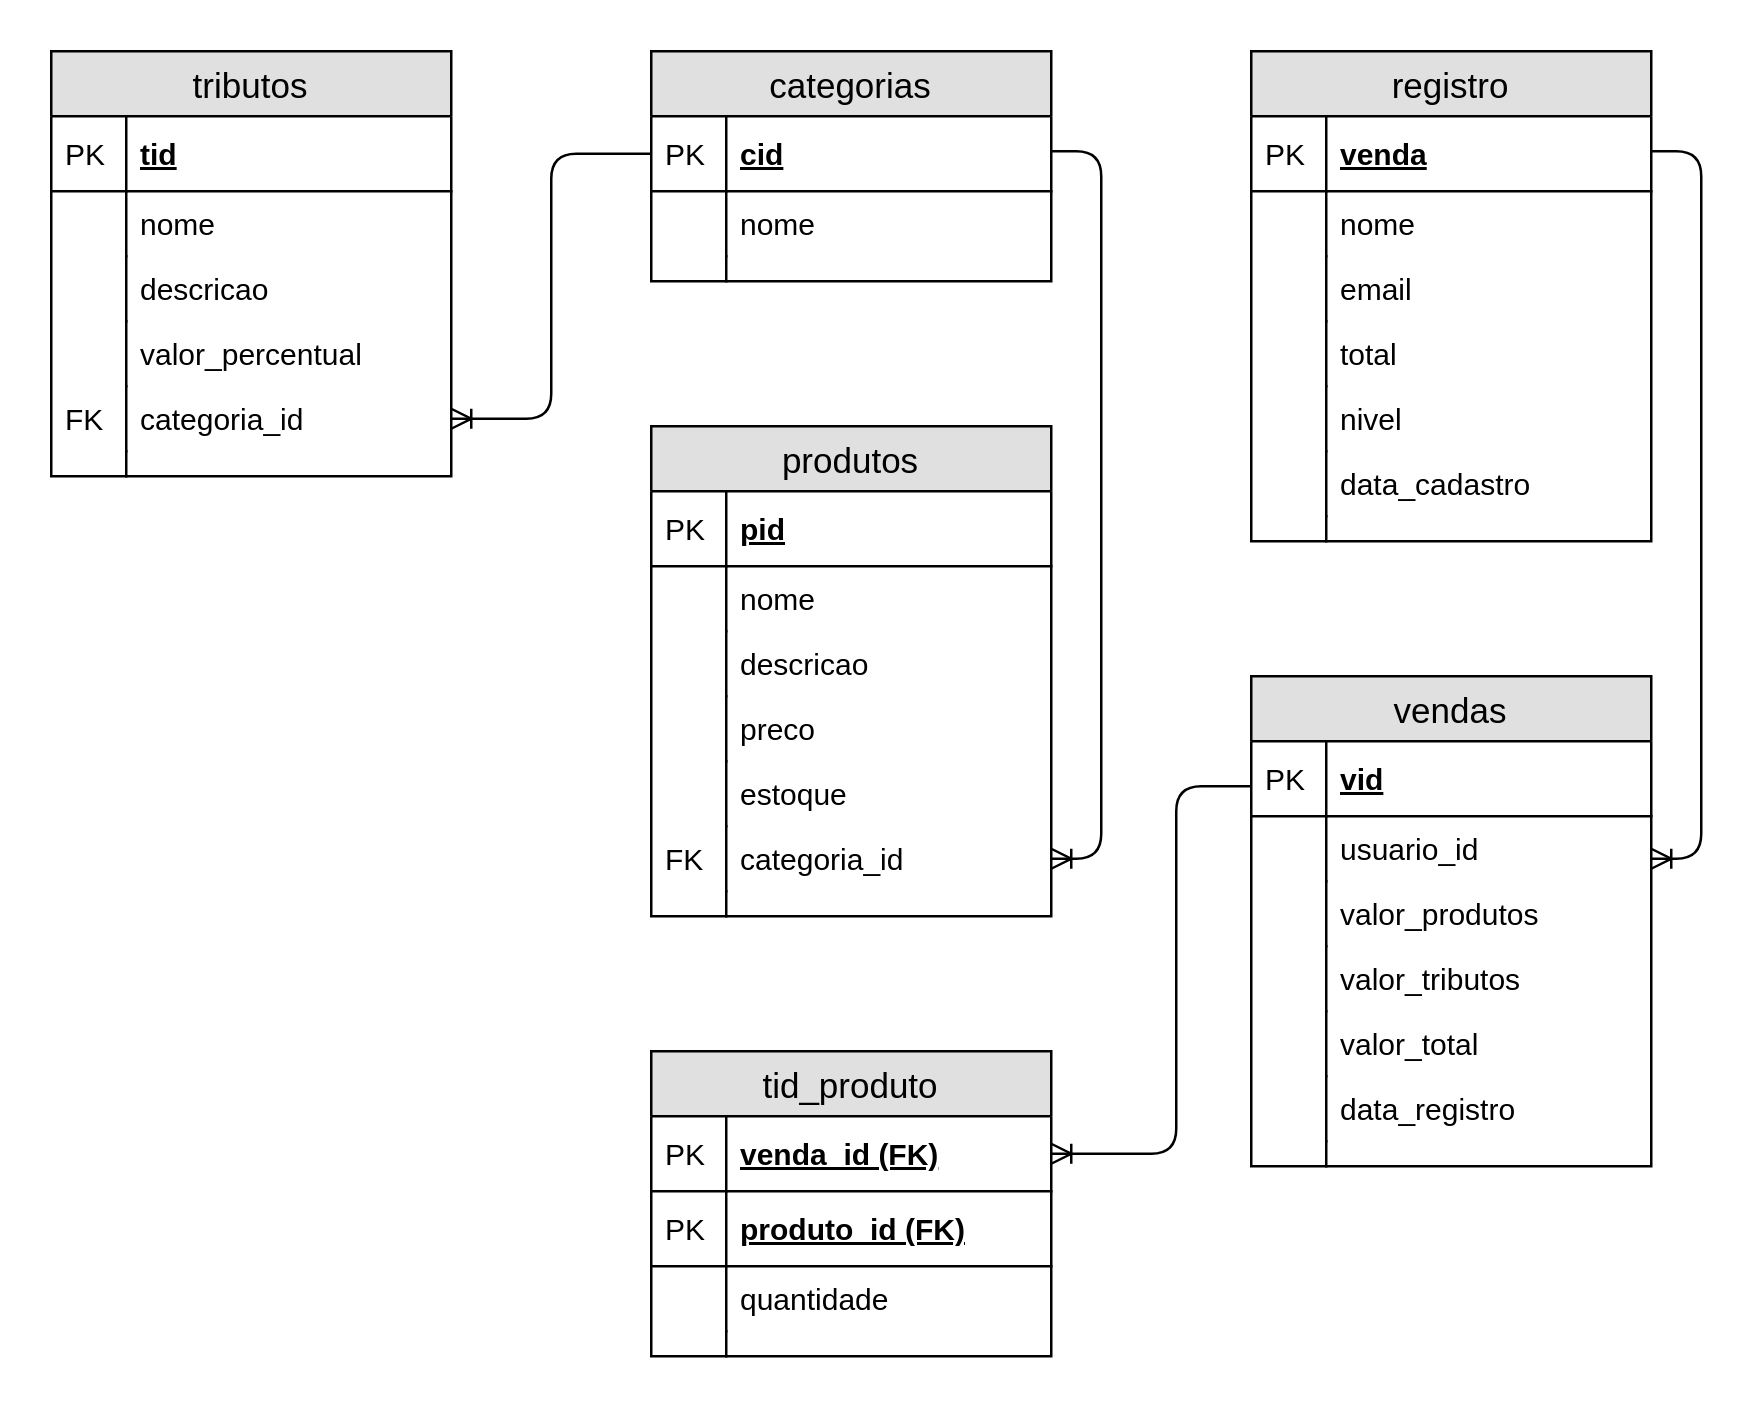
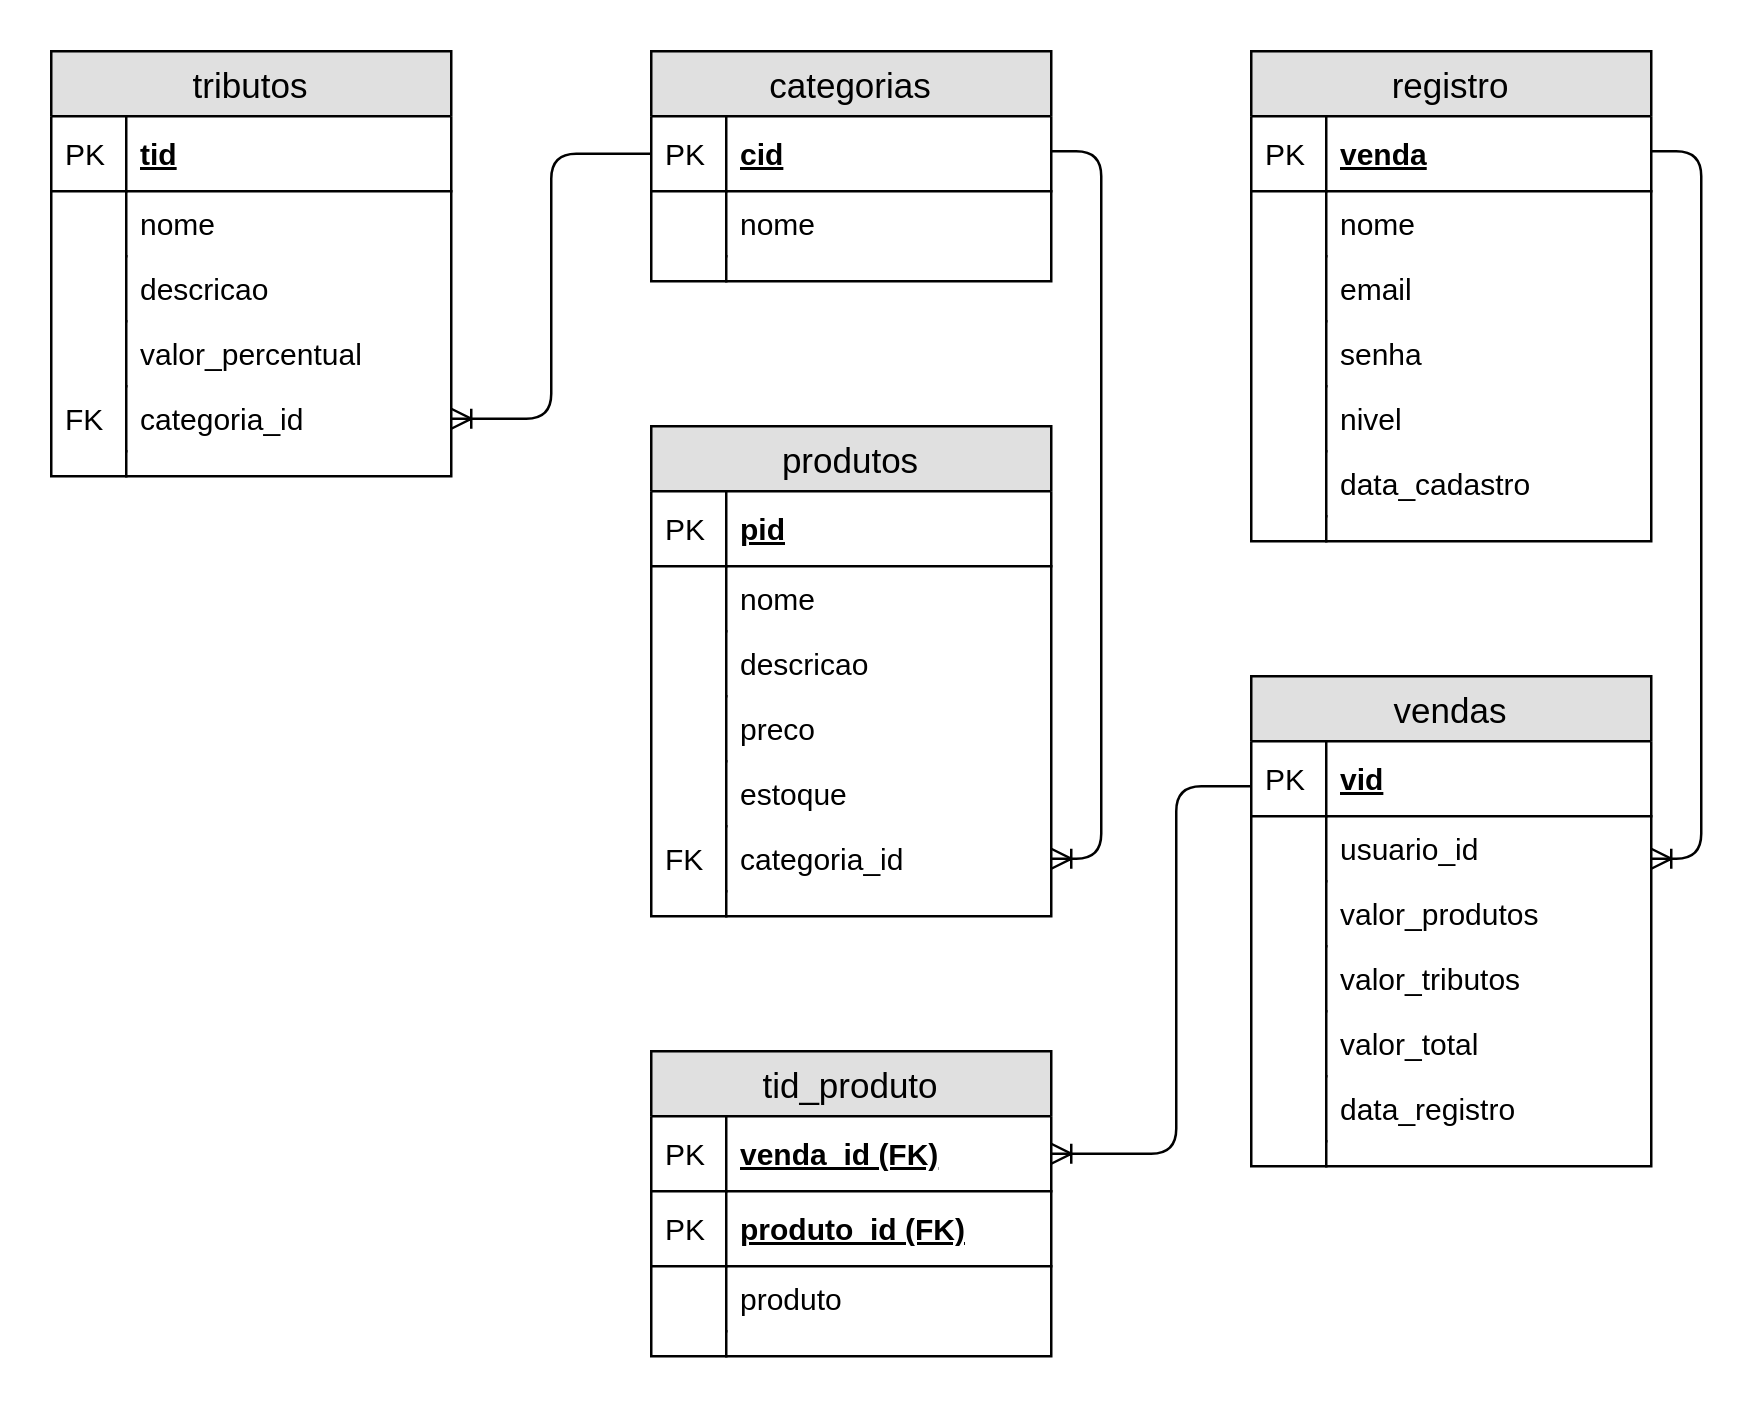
node "total": label "total" -> "senha"
node "quantidade": label "quantidade" -> "produto"
